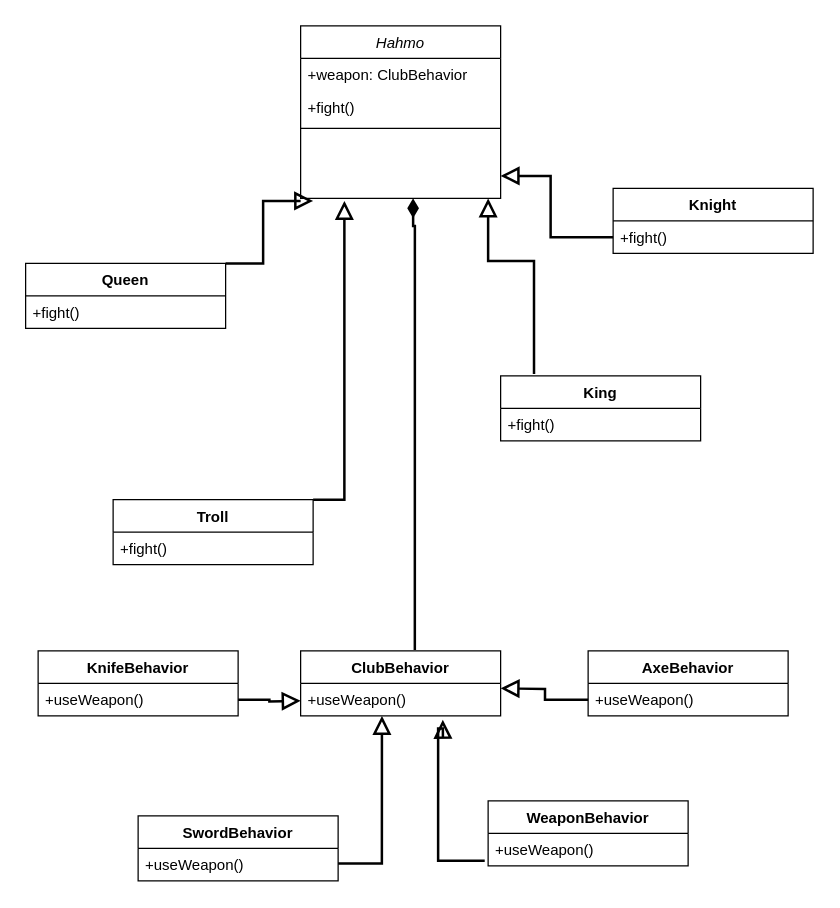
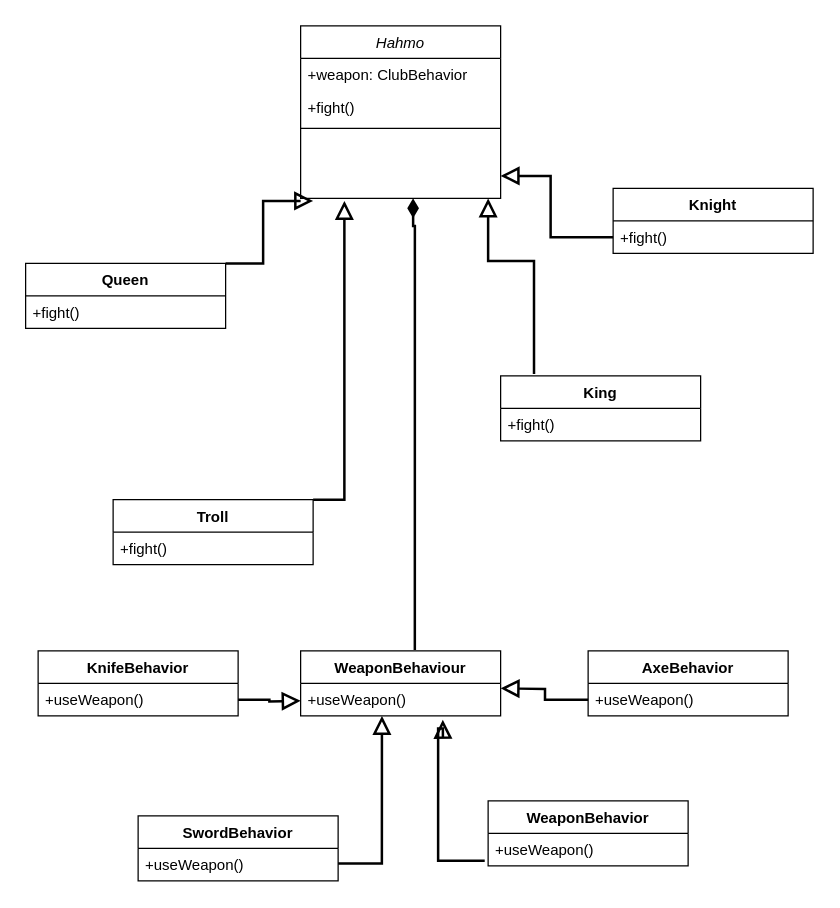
node "ClubBehavior": label "ClubBehavior" -> "WeaponBehaviour"
